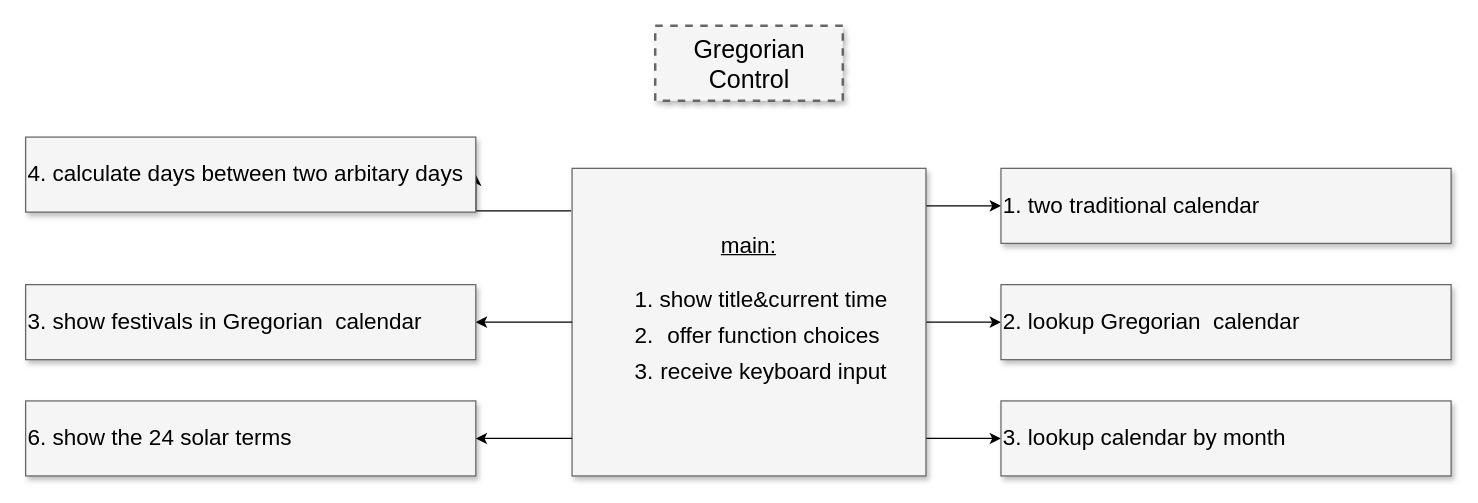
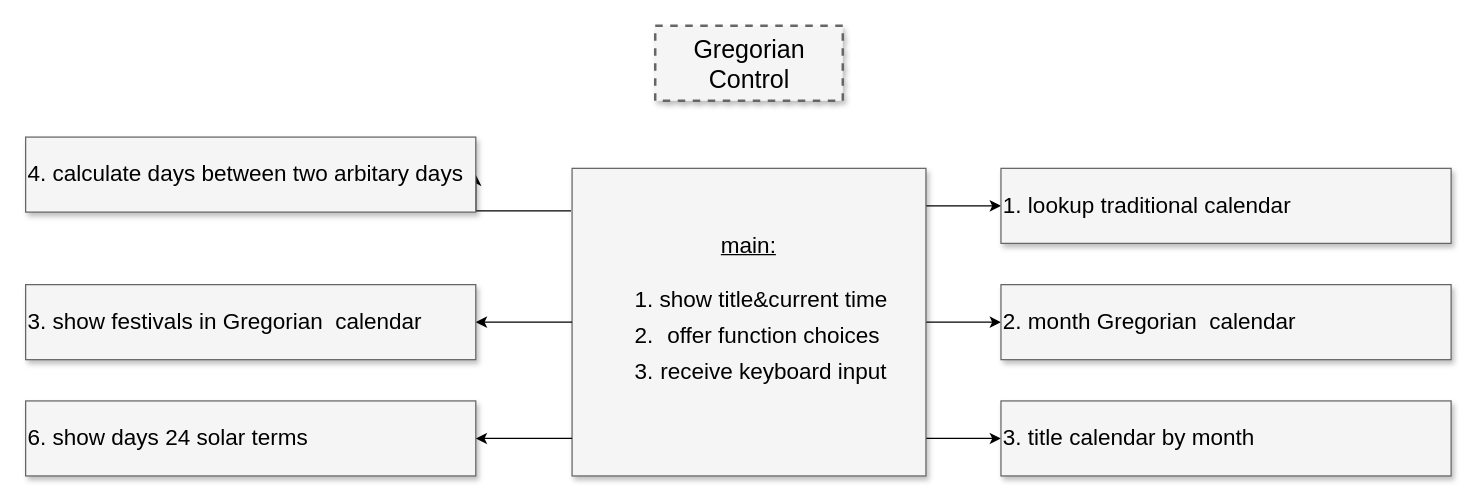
node "1. two traditional calendar": label "1. two traditional calendar" -> "1. lookup traditional calendar"
node "2. lookup Gregorian calendar": label "2. lookup Gregorian calendar" -> "2. month Gregorian calendar"
node "6. show the 24 solar terms": label "6. show the 24 solar terms" -> "6. show days 24 solar terms"
node "3. lookup calendar by month": label "3. lookup calendar by month" -> "3. title calendar by month"
